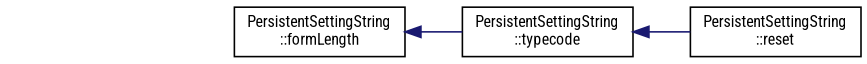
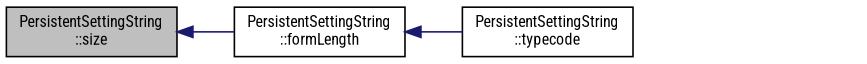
node "PersistentSettingString ::size": added
node "PersistentSettingString ::reset": removed
